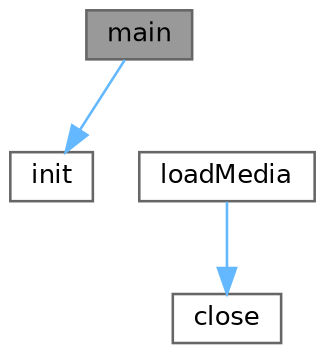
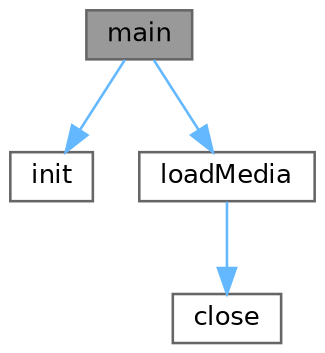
edge "main" -> "loadMedia": added
